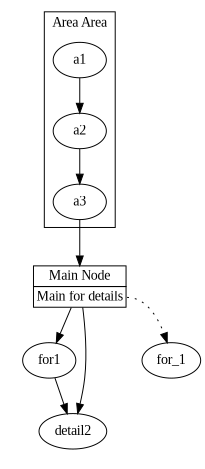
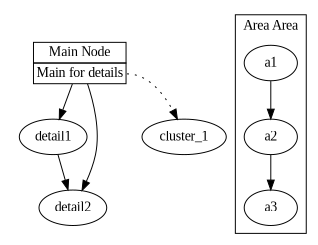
edge "a3" -> "Main Node": removed
node "for1": label "for1" -> "detail1"
node "for_1": label "for_1" -> "cluster_1"
